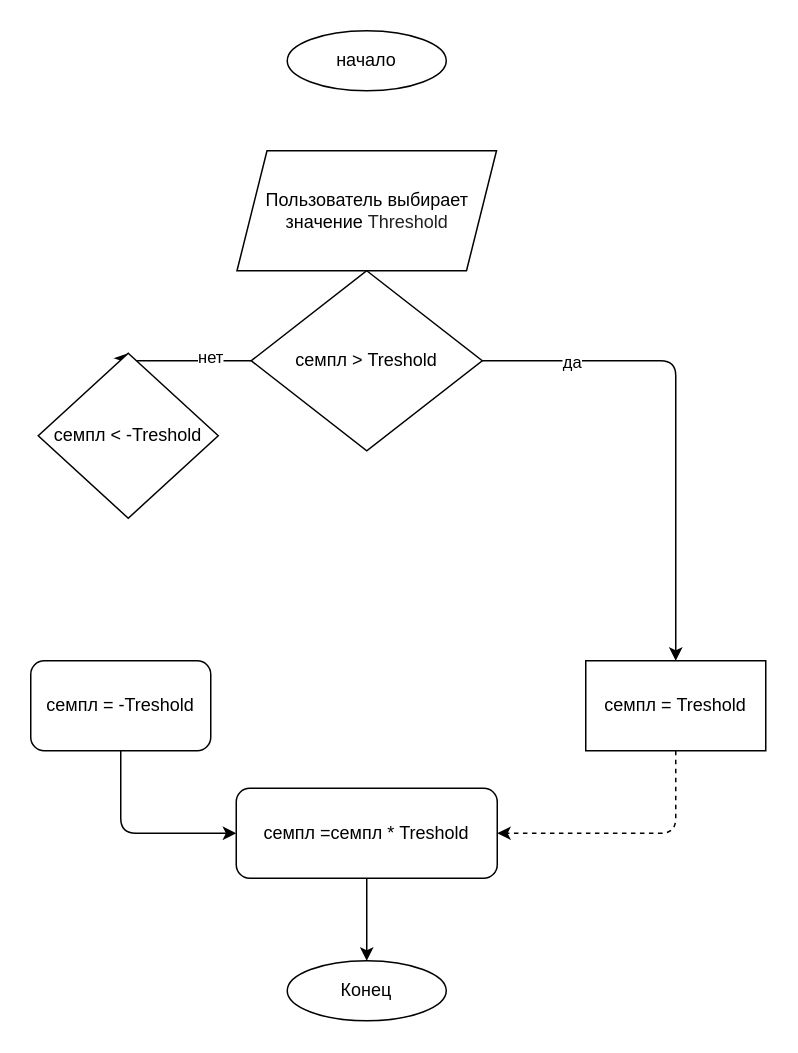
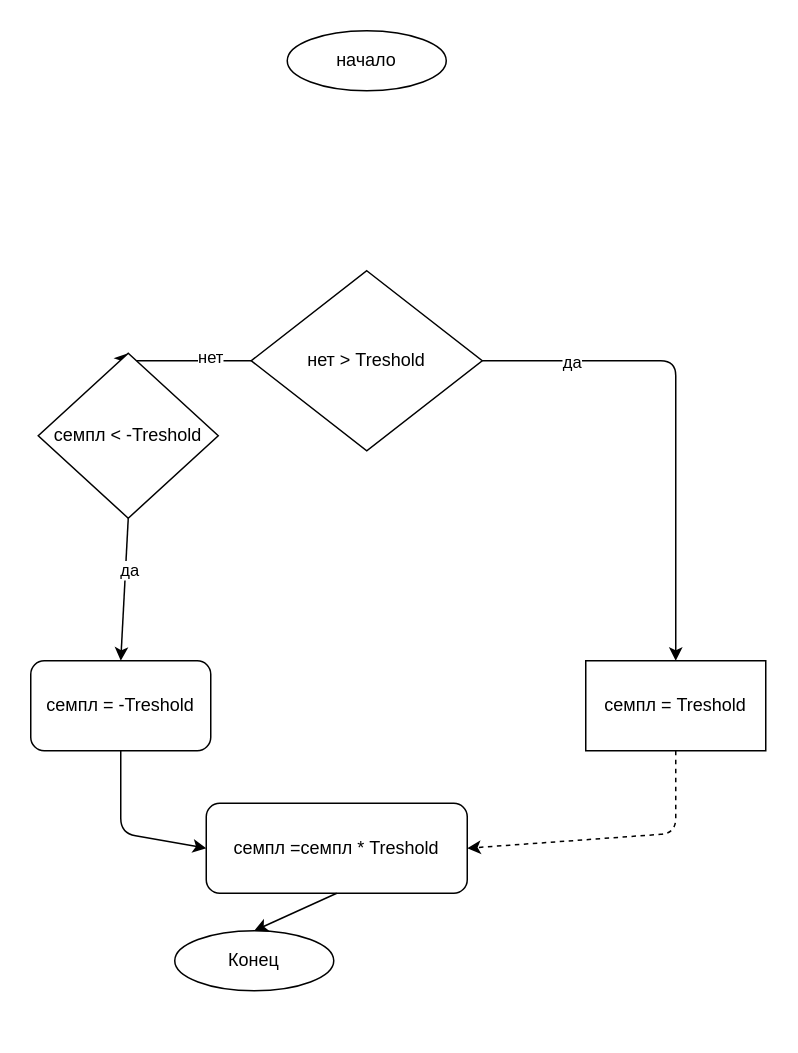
node "Пользователь выбирает значение Threshold": removed
node "семпл > Treshold": label "семпл > Treshold" -> "нет > Treshold"
edge "семпл < -Treshold" -> "семпл = -Treshold": added, label "да"
node "семпл =семпл * Treshold": moved (367, 833) -> (337, 848)
node "Конец": moved (367, 991) -> (254, 961)
